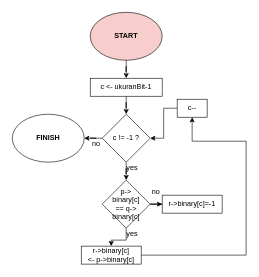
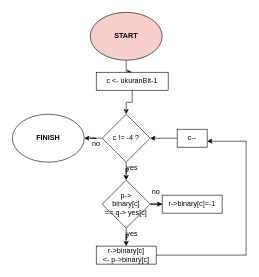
node "c <- ukuranBit-1": moved (126, 87) -> (132, 81)
node "c--": moved (192, 108) -> (192, 138)
node "c != -1 ?": label "c != -1 ?" -> "c != -4 ?"
node "p-> binary[c] == q-> binary[c]": label "p-> binary[c] == q-> binary[c]" -> "p-> binary[c] == q-> yes[c]"
node "r->binary[c] <- p->binary[c]": moved (111, 255) -> (126, 255)
